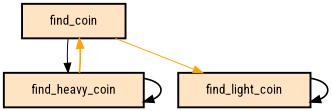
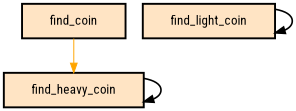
edge "find_coin" -> "find_heavy_coin": color black -> orange
edge "find_coin" -> "find_light_coin": removed
edge "find_heavy_coin" -> "find_coin": removed
